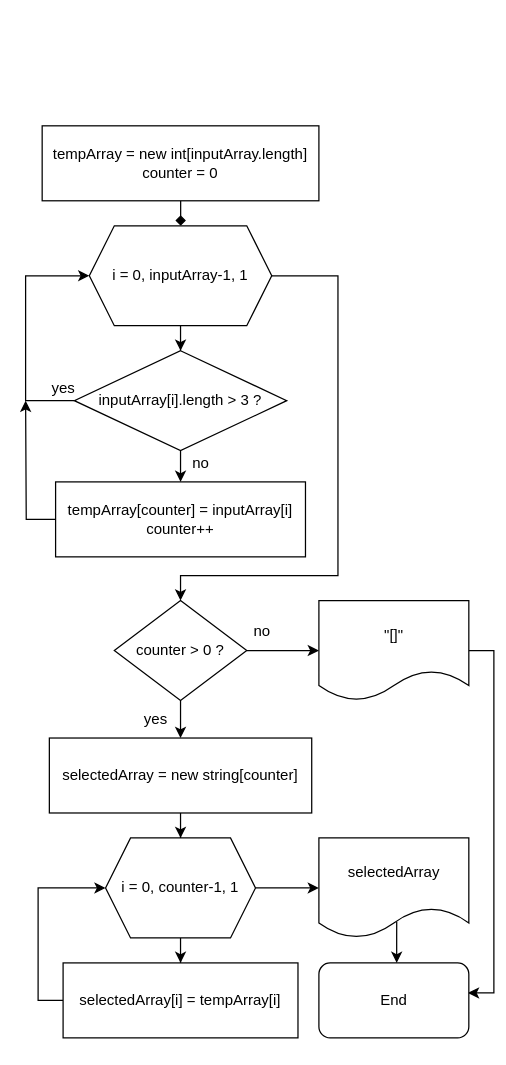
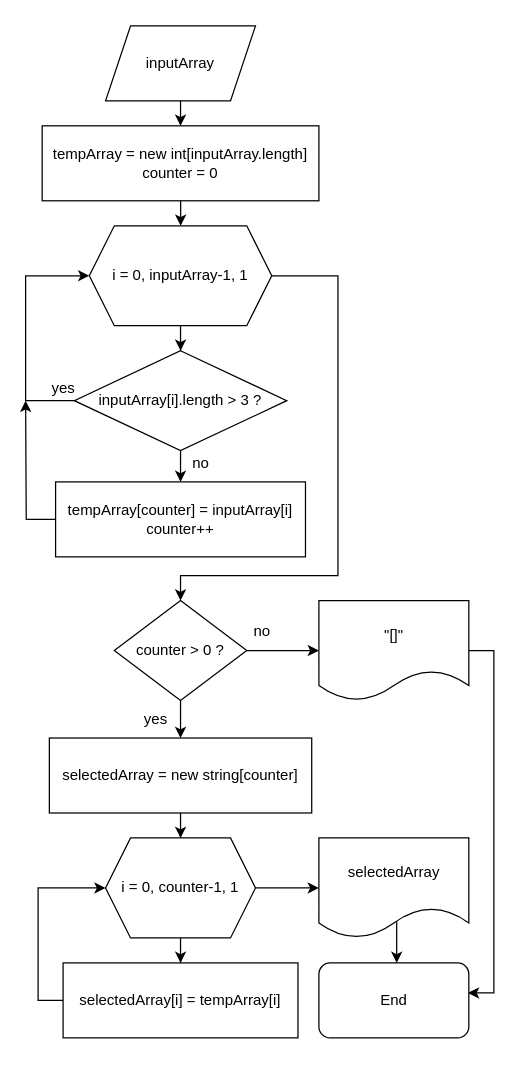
node "inputArray": added
edge "inputArray" -> "tempArray = new int[inputArray.length] counter = 0": added
edge "tempArray = new int[inputArray.length] counter = 0" -> "i = 0, inputArray-1, 1": arrowhead diamond -> classic
